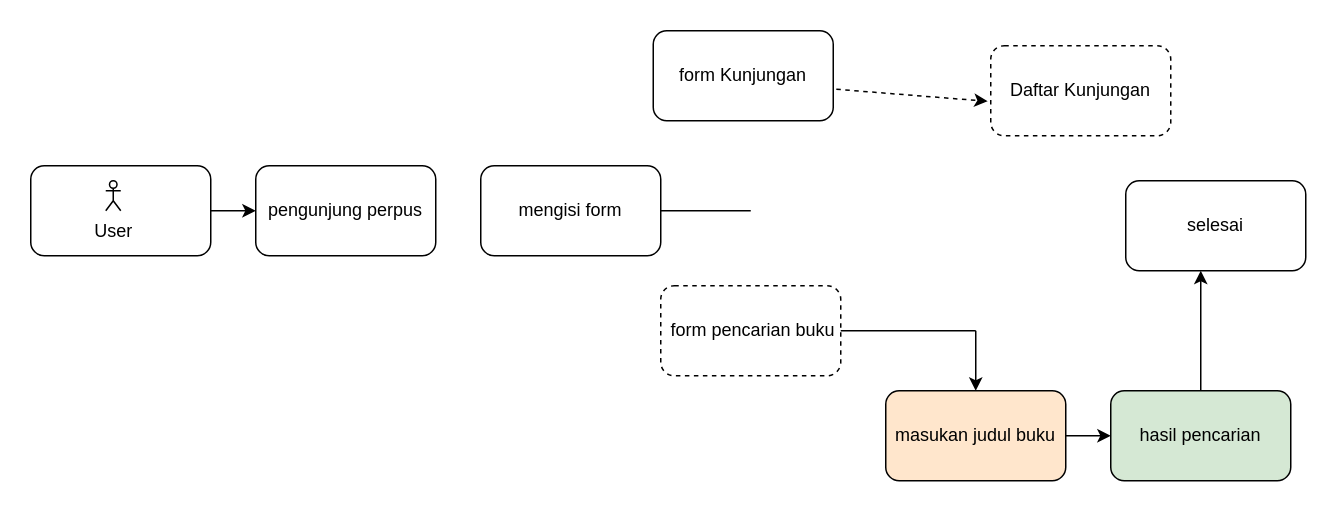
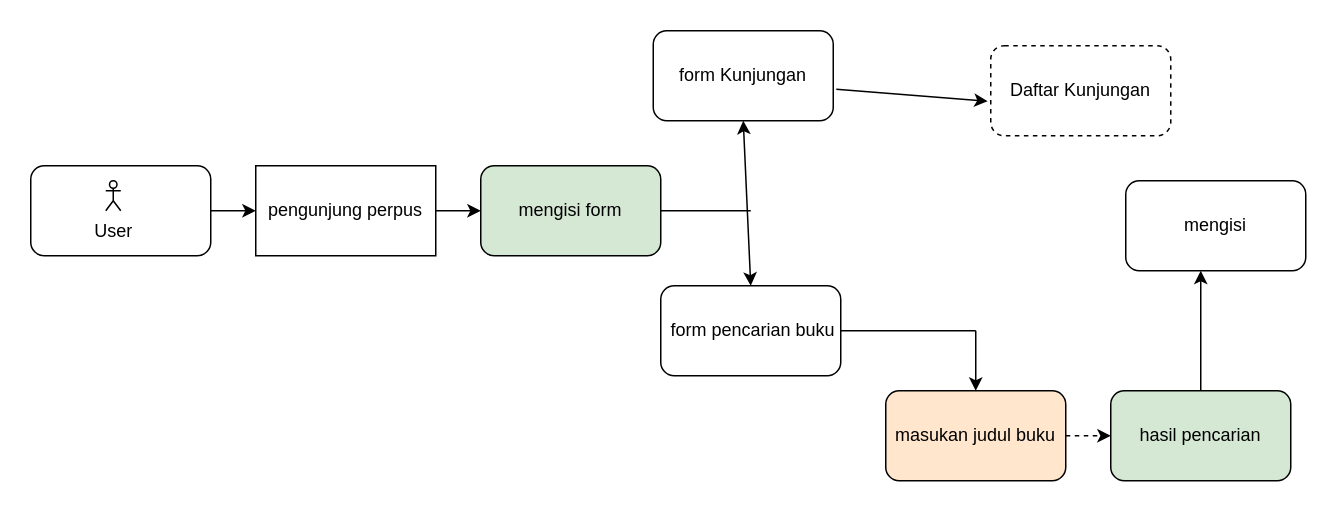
edge "form Kunjungan" -> "Daftar Kunjungan": style dashed -> solid
edge "form Kunjungan" -- "form pencarian buku": added
node "pengunjung perpus": shape rounded rectangle -> rectangle
edge "pengunjung perpus" -> "mengisi form": added
node "mengisi form": fillcolor #ffffff -> #d5e8d4
node "selesai": label "selesai" -> "mengisi"
node "form pencarian buku": style dashed -> solid
edge "masukan judul buku" -> "hasil pencarian": style solid -> dashed
